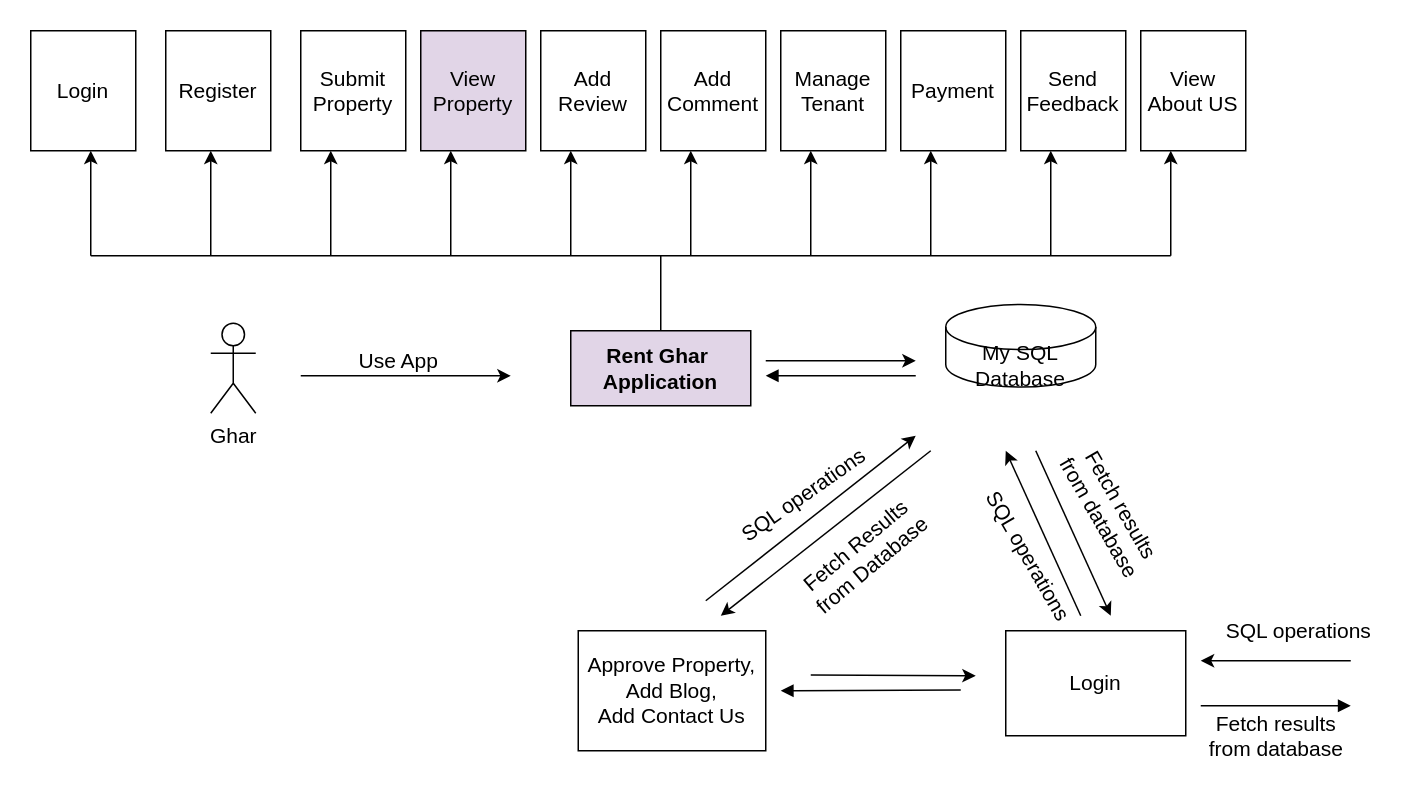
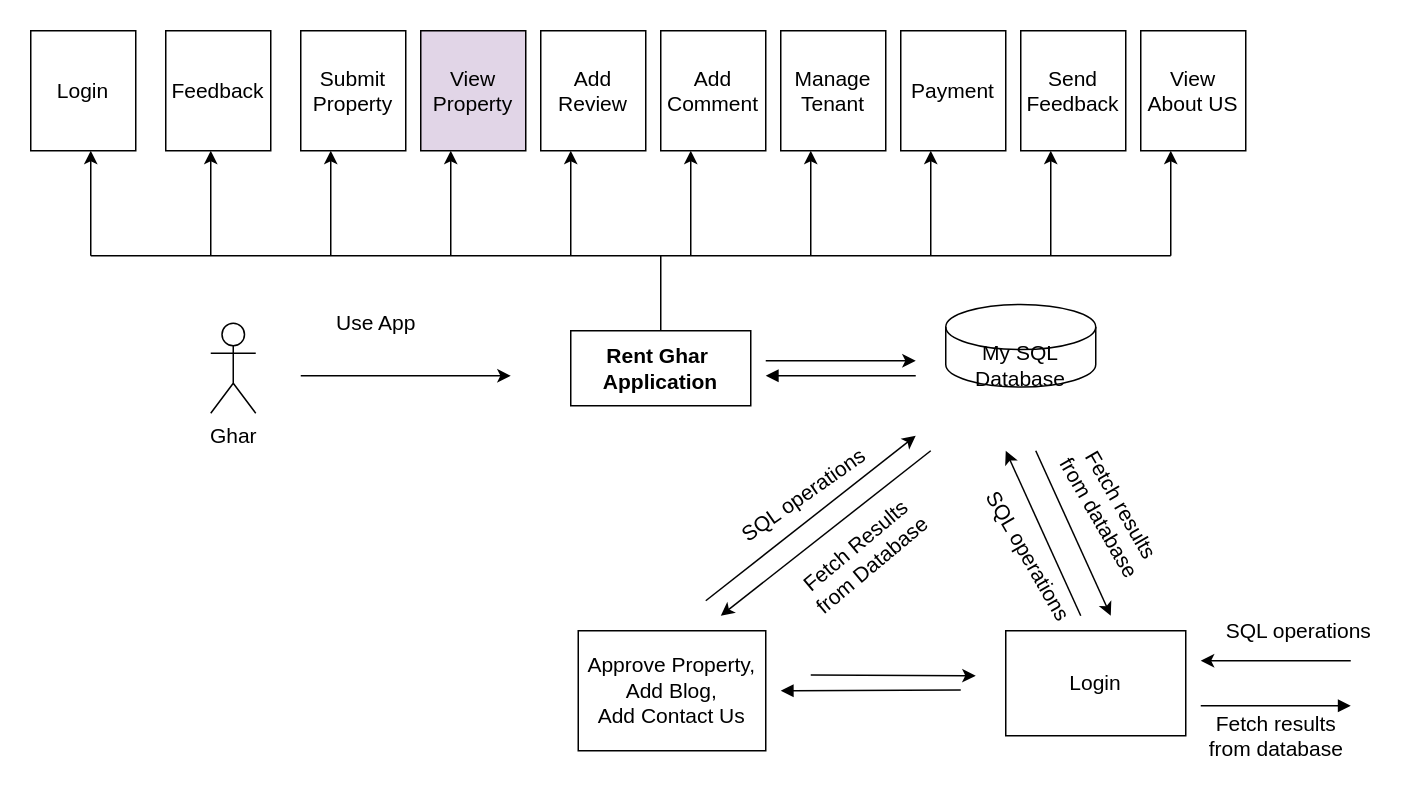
node "Register": label "Register" -> "Feedback"
node "Use App": moved (398, 361) -> (376, 323)
node "Rent Ghar Application": fillcolor #e1d5e7 -> #ffffff
